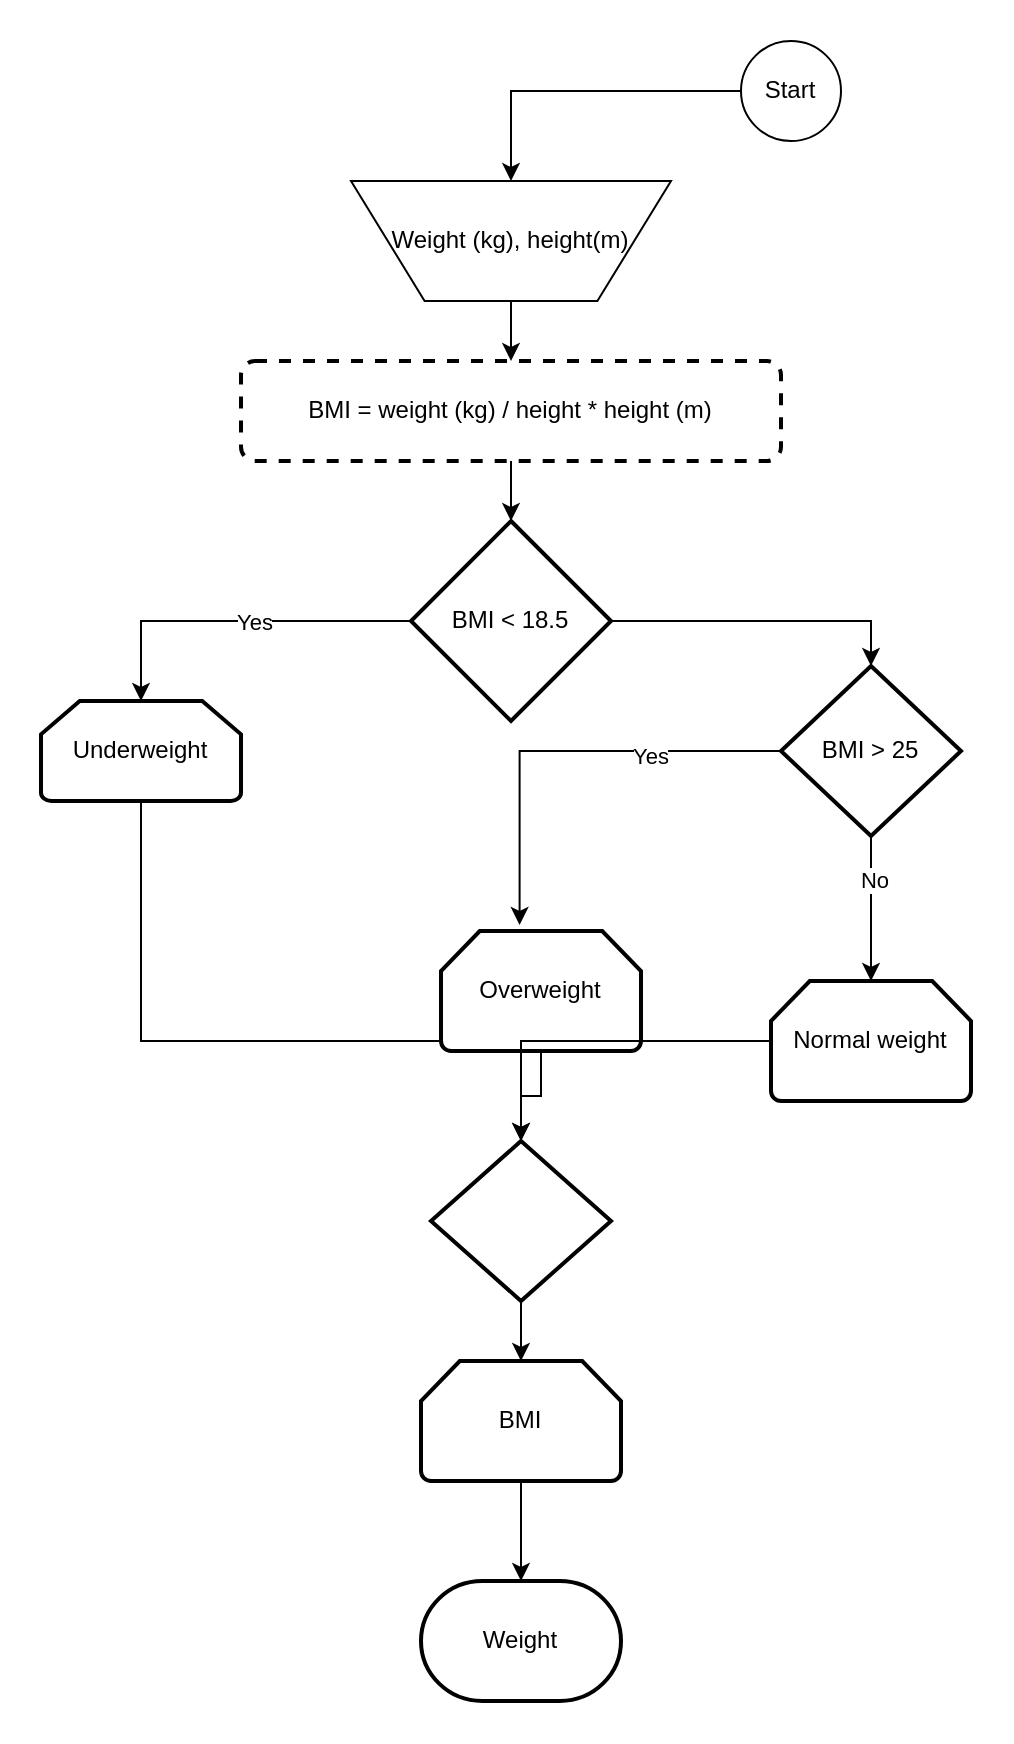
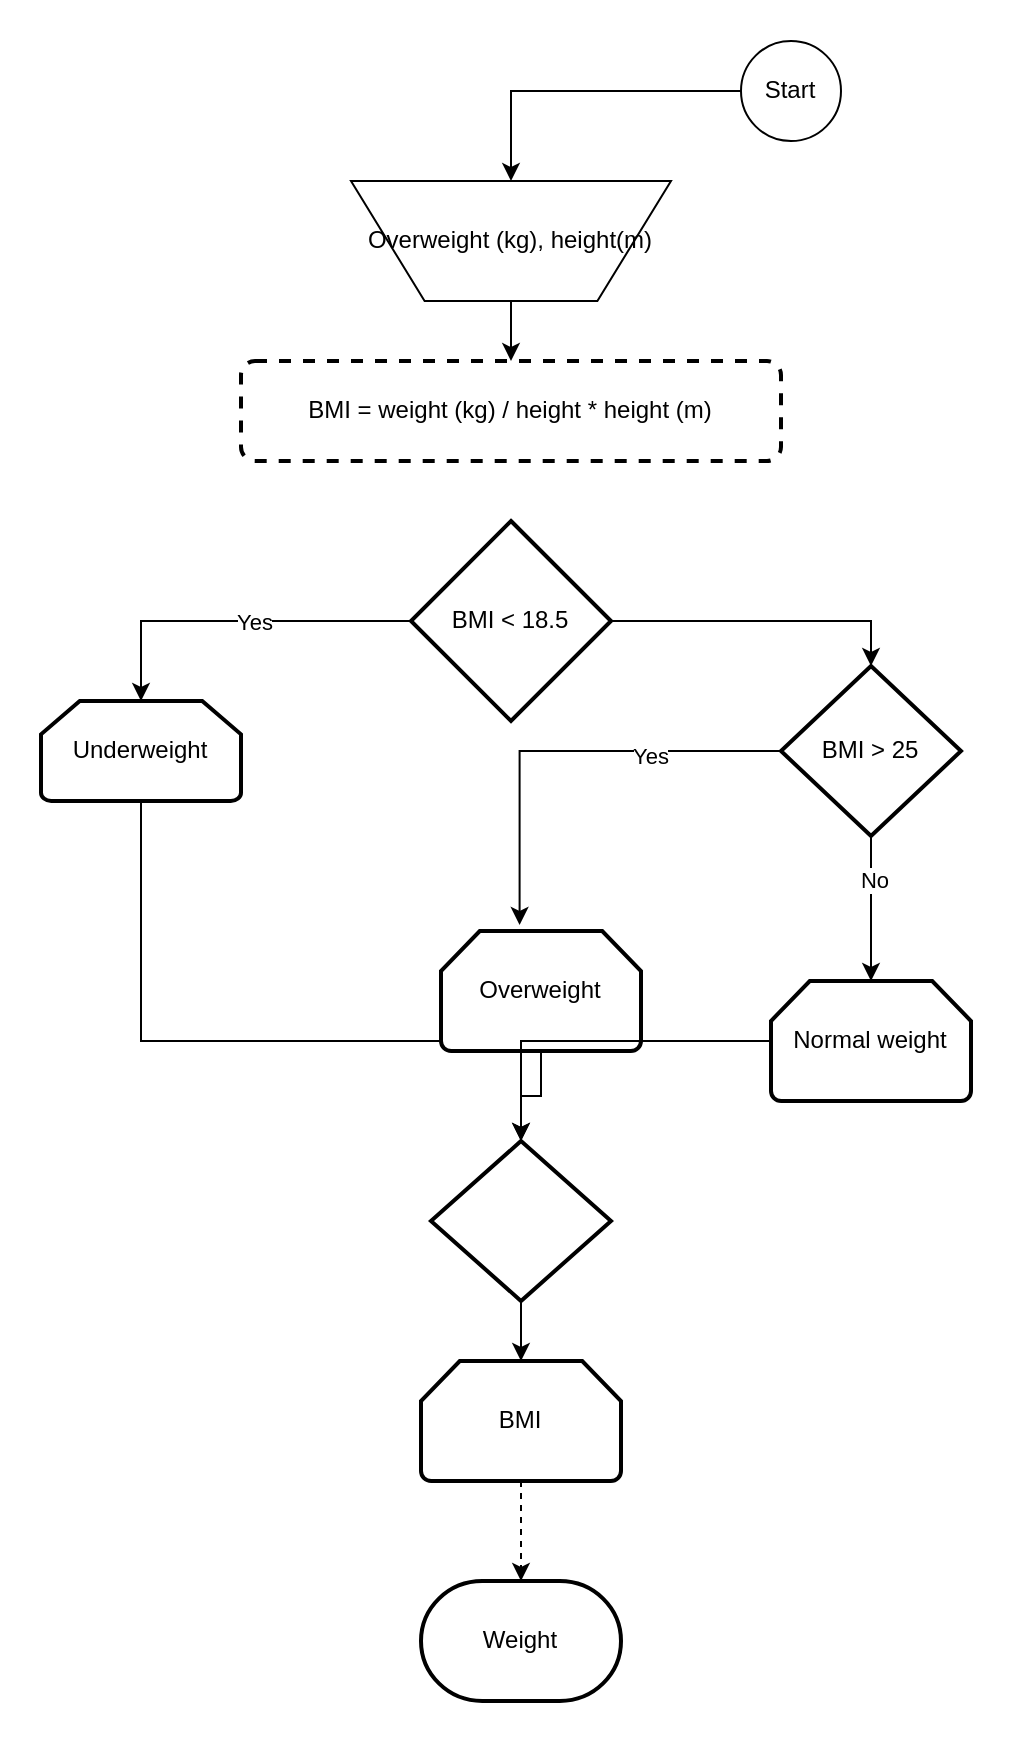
node "Weight (kg), height(m)": label "Weight (kg), height(m)" -> "Overweight (kg), height(m)"
edge "BMI = weight (kg) / height * height (m)" -> "BMI < 18.5": removed
edge "BMI" -> "Weight": style solid -> dashed
